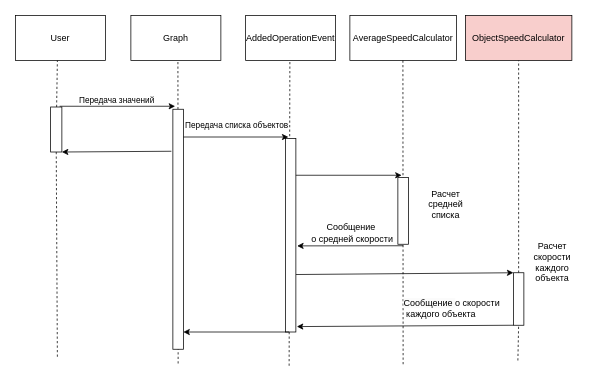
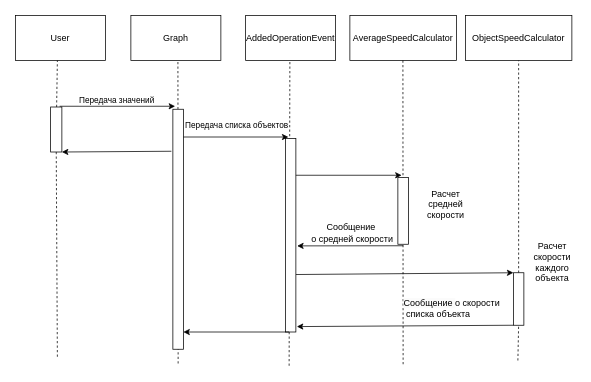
node "ObjectSpeedCalculator": fillcolor #f8cecc -> #ffffff
node "Расчет средней списка": label "Расчет средней списка" -> "Расчет средней скорости"
node "Сообщение о скорости каждого объекта": label "Сообщение о скорости каждого объекта" -> "Сообщение о скорости списка объекта"
